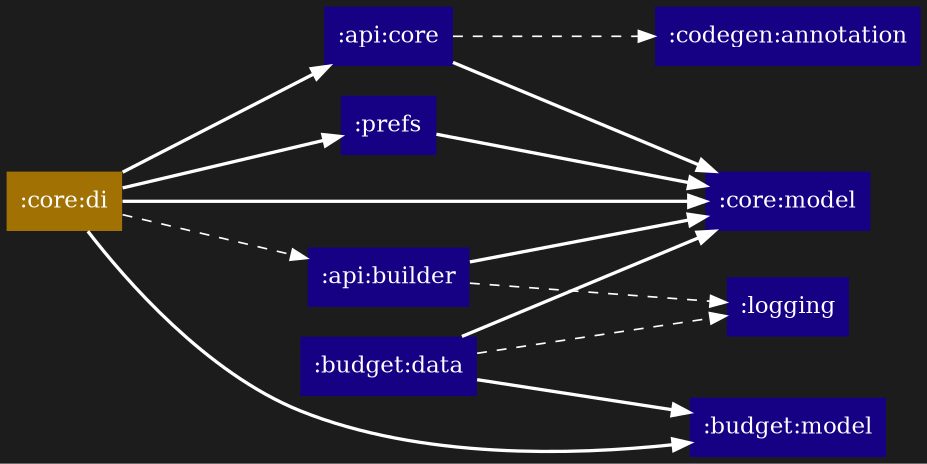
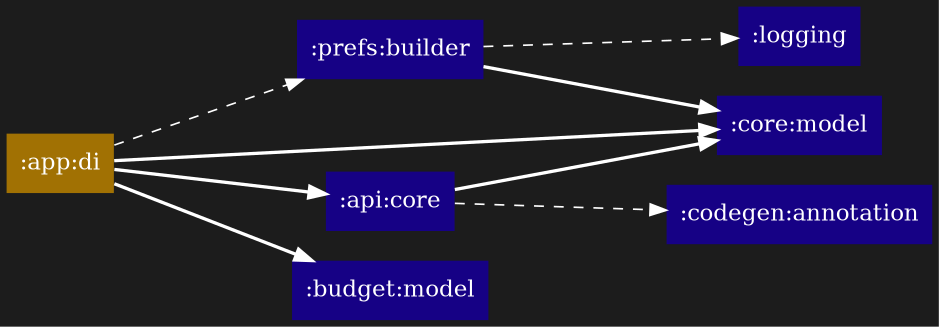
node ":prefs": removed
node ":core:di": label ":core:di" -> ":app:di"
node ":api:builder": label ":api:builder" -> ":prefs:builder"
node ":budget:data": removed
